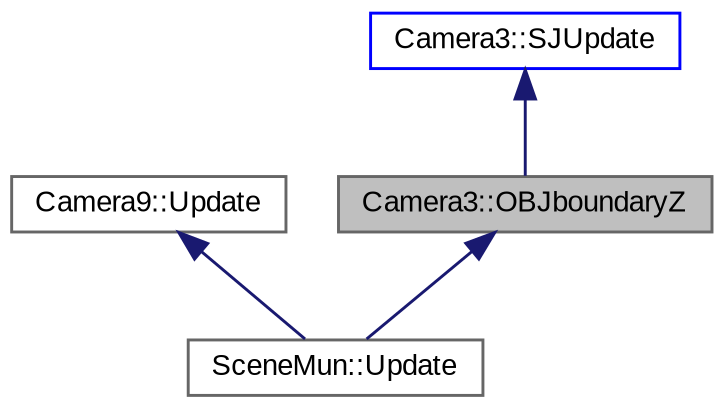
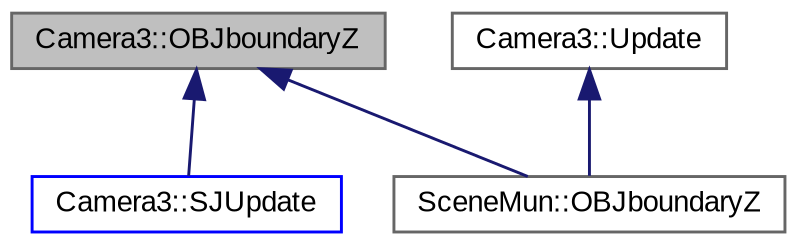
edge "Camera3::OBJboundaryZ" -> "Camera3::SJUpdate": reversed
node "Camera9::Update": label "Camera9::Update" -> "Camera3::Update"
node "SceneMun::Update": label "SceneMun::Update" -> "SceneMun::OBJboundaryZ"
